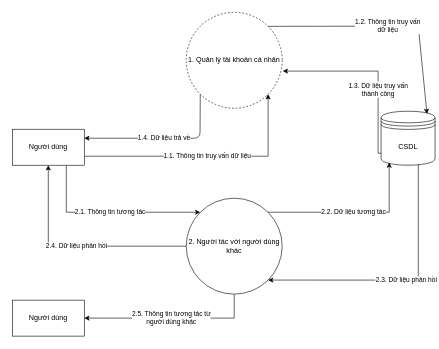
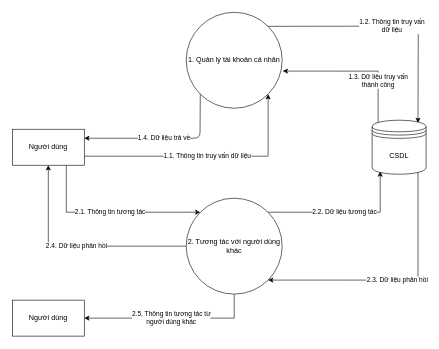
node "1. Quản lý tài khoản cá nhân": style dashed -> solid
node "CSDL": moved (408, 138) -> (399, 147)
node "2. Người tác với người dùng khác": label "2. Người tác với người dùng khác" -> "2. Tương tác với người dùng khác"
